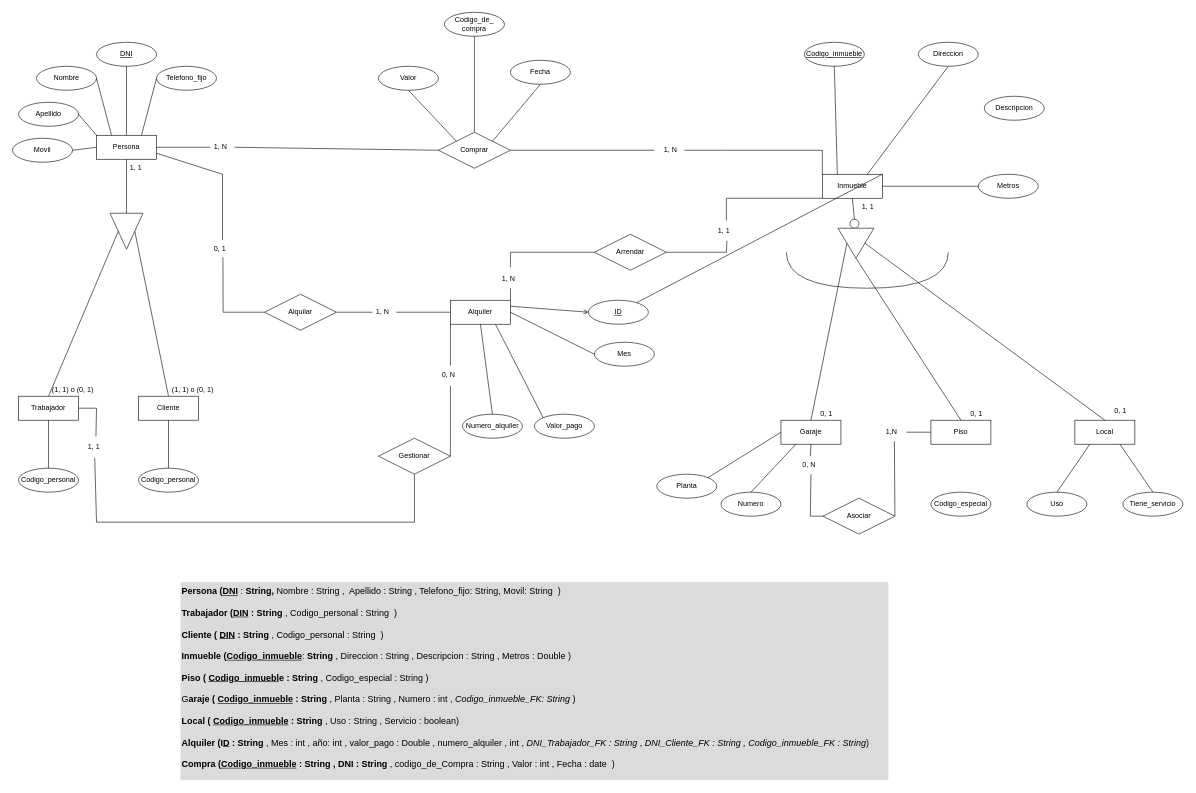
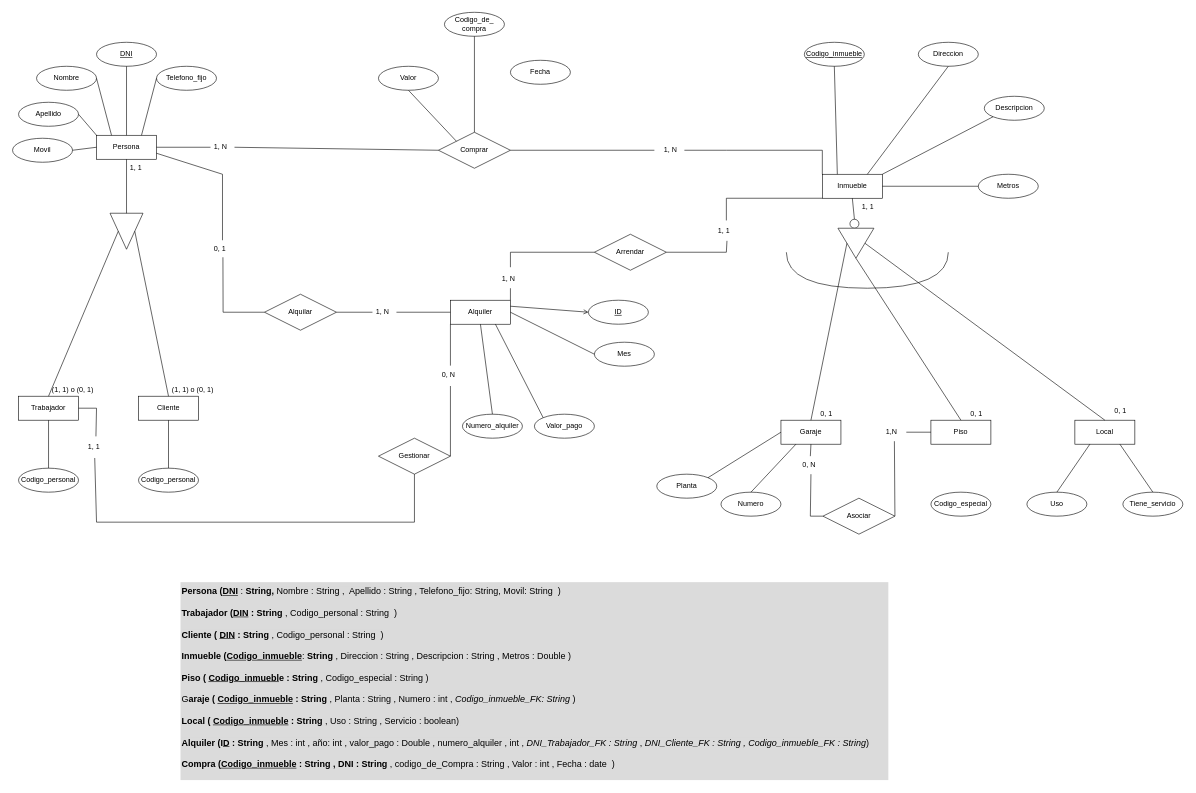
edge "Fecha" -- "Comprar": removed
edge "Inmueble" -- "ID": now "Inmueble" -- "Descripcion"
